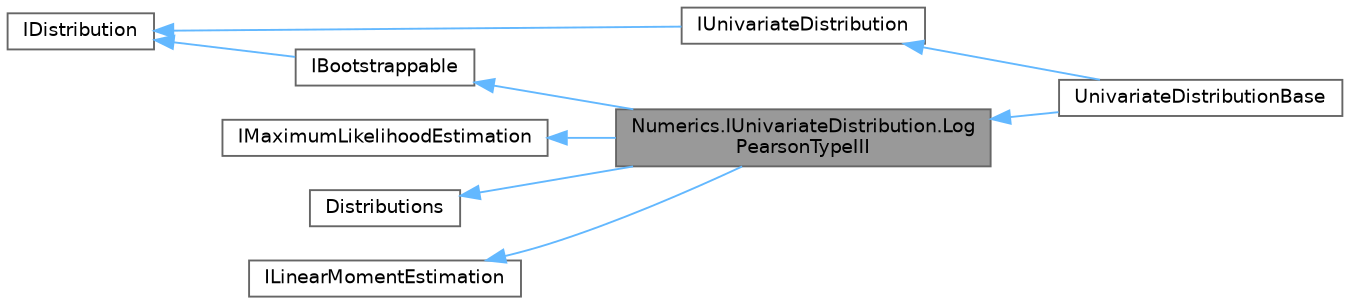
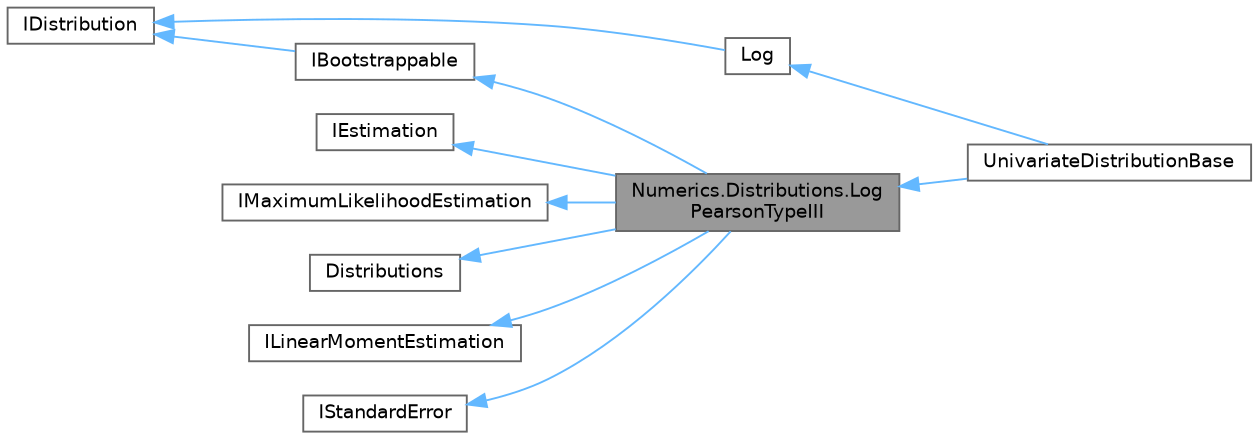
node "IUnivariateDistribution": label "IUnivariateDistribution" -> "Log"
node "IEstimation": added
node "Numerics.IUnivariateDistribution.Log PearsonTypeIII": label "Numerics.IUnivariateDistribution.Log PearsonTypeIII" -> "Numerics.Distributions.Log PearsonTypeIII"
node "IStandardError": added
